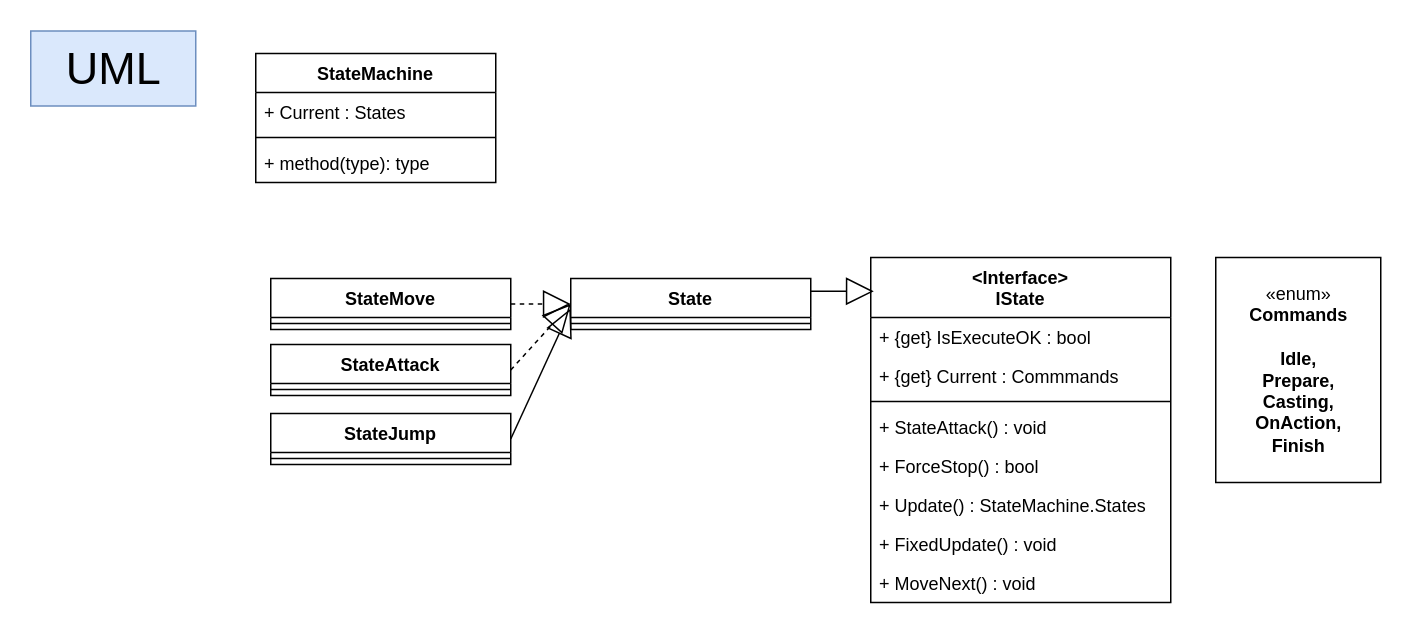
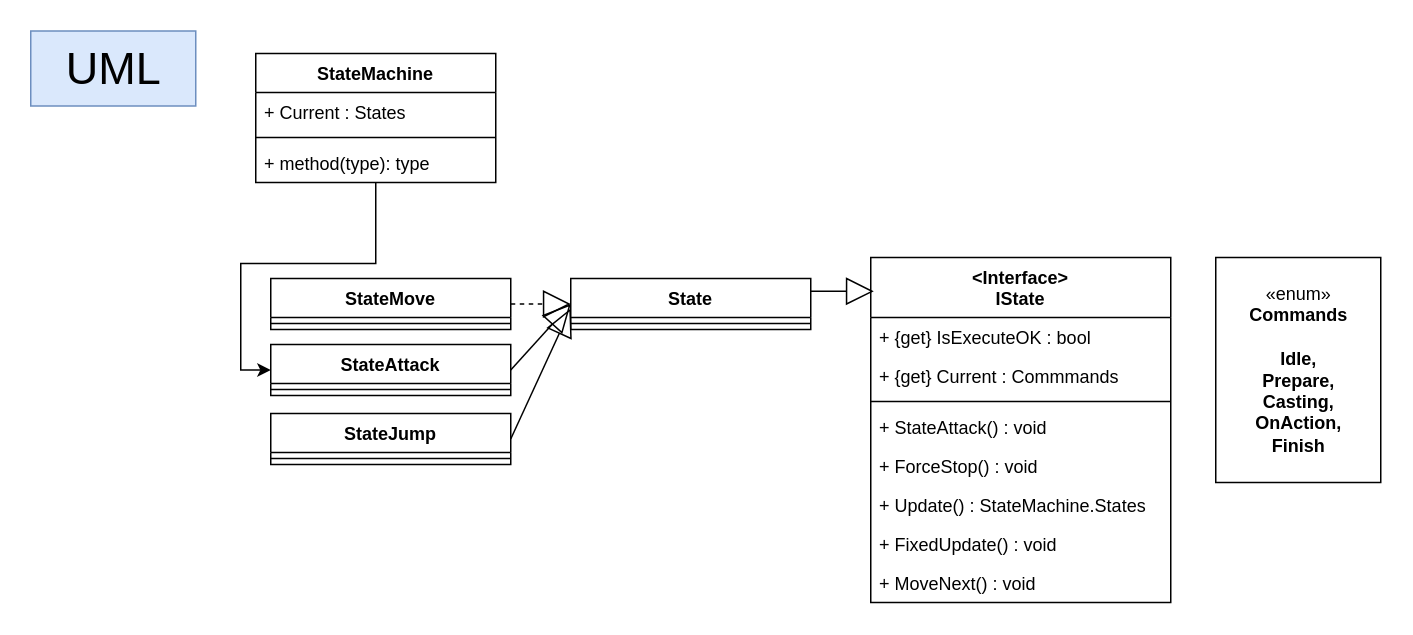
edge "StateMachine" -> "StateAttack": added
edge "StateAttack" -> "State": style dashed -> solid
node "+ ForceStop() : bool": label "+ ForceStop() : bool" -> "+ ForceStop() : void"
